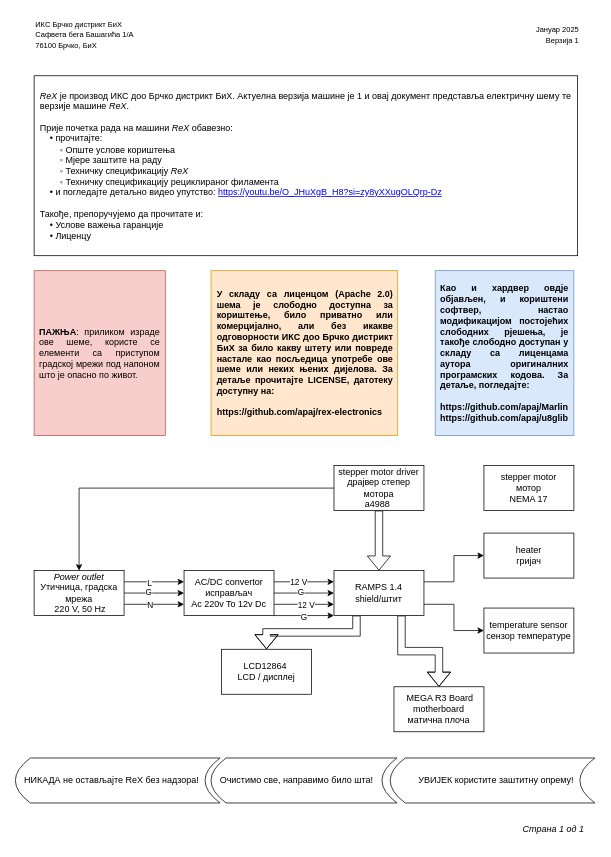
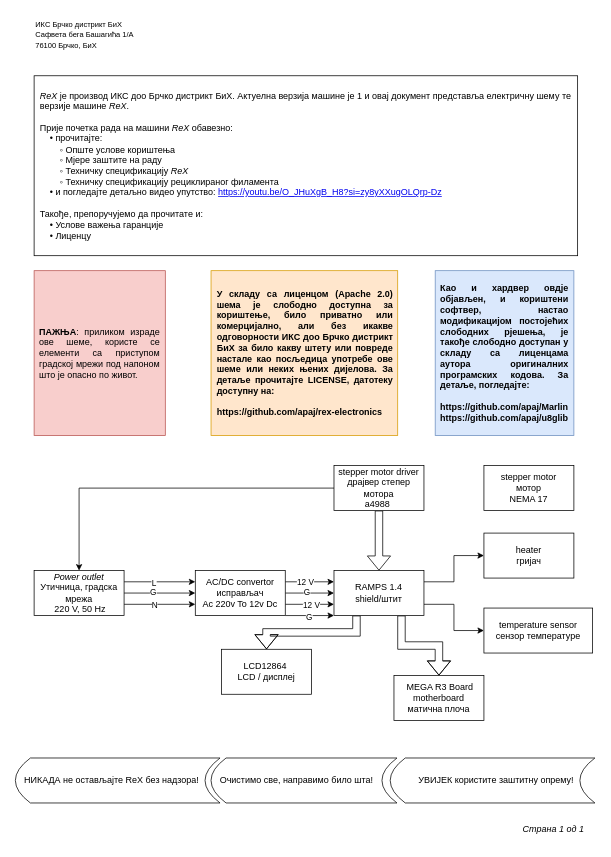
node "Јануар 2025 Верзија 1": removed
node "AC/DC convertor исправљач Ac 220v To 12v Dc": moved (229, 593) -> (240, 593)
node "temperature sensor сензор температуре": size 90x45 -> 109x45
node "MEGA R3 Board motherboard матична плоча": moved (439, 709) -> (439, 698)
